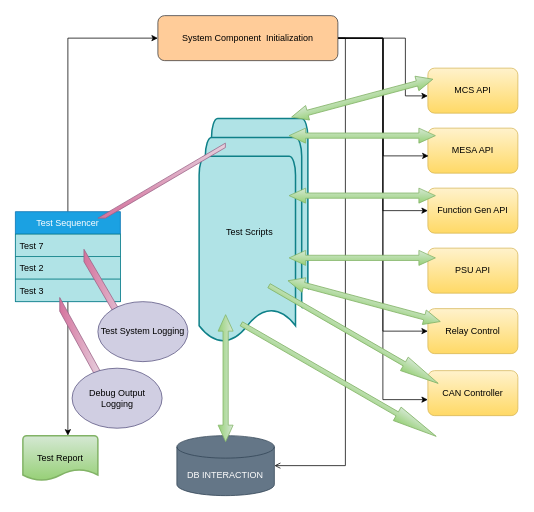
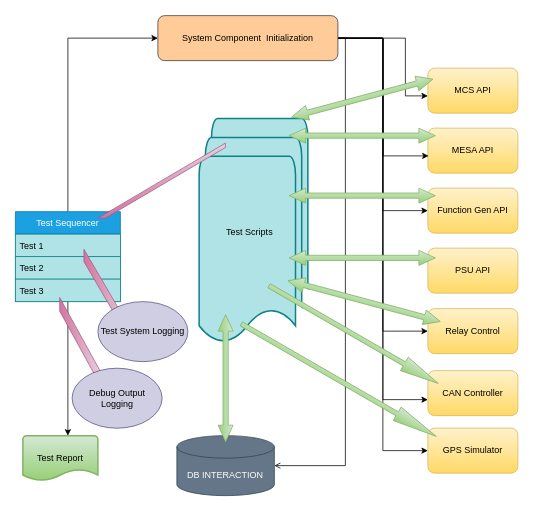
node "Test 7": label "Test 7" -> "Test 1"
edge "System Component Initialization" -> "GPS Simulator": added
node "GPS Simulator": added
